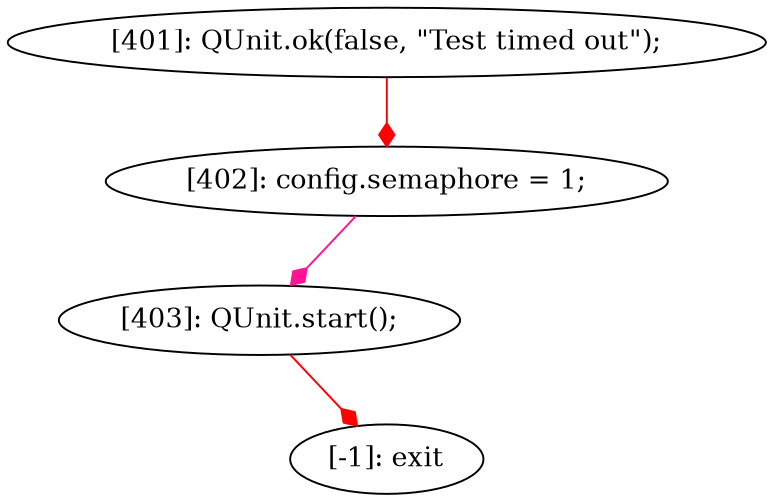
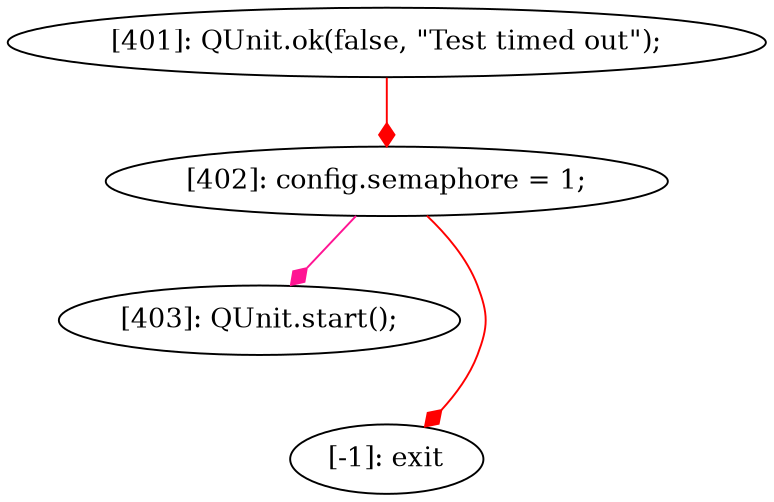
edge "[403]: QUnit.start();" -> "[-1]: exit": now "[402]: config.semaphore = 1;" -> "[-1]: exit"
